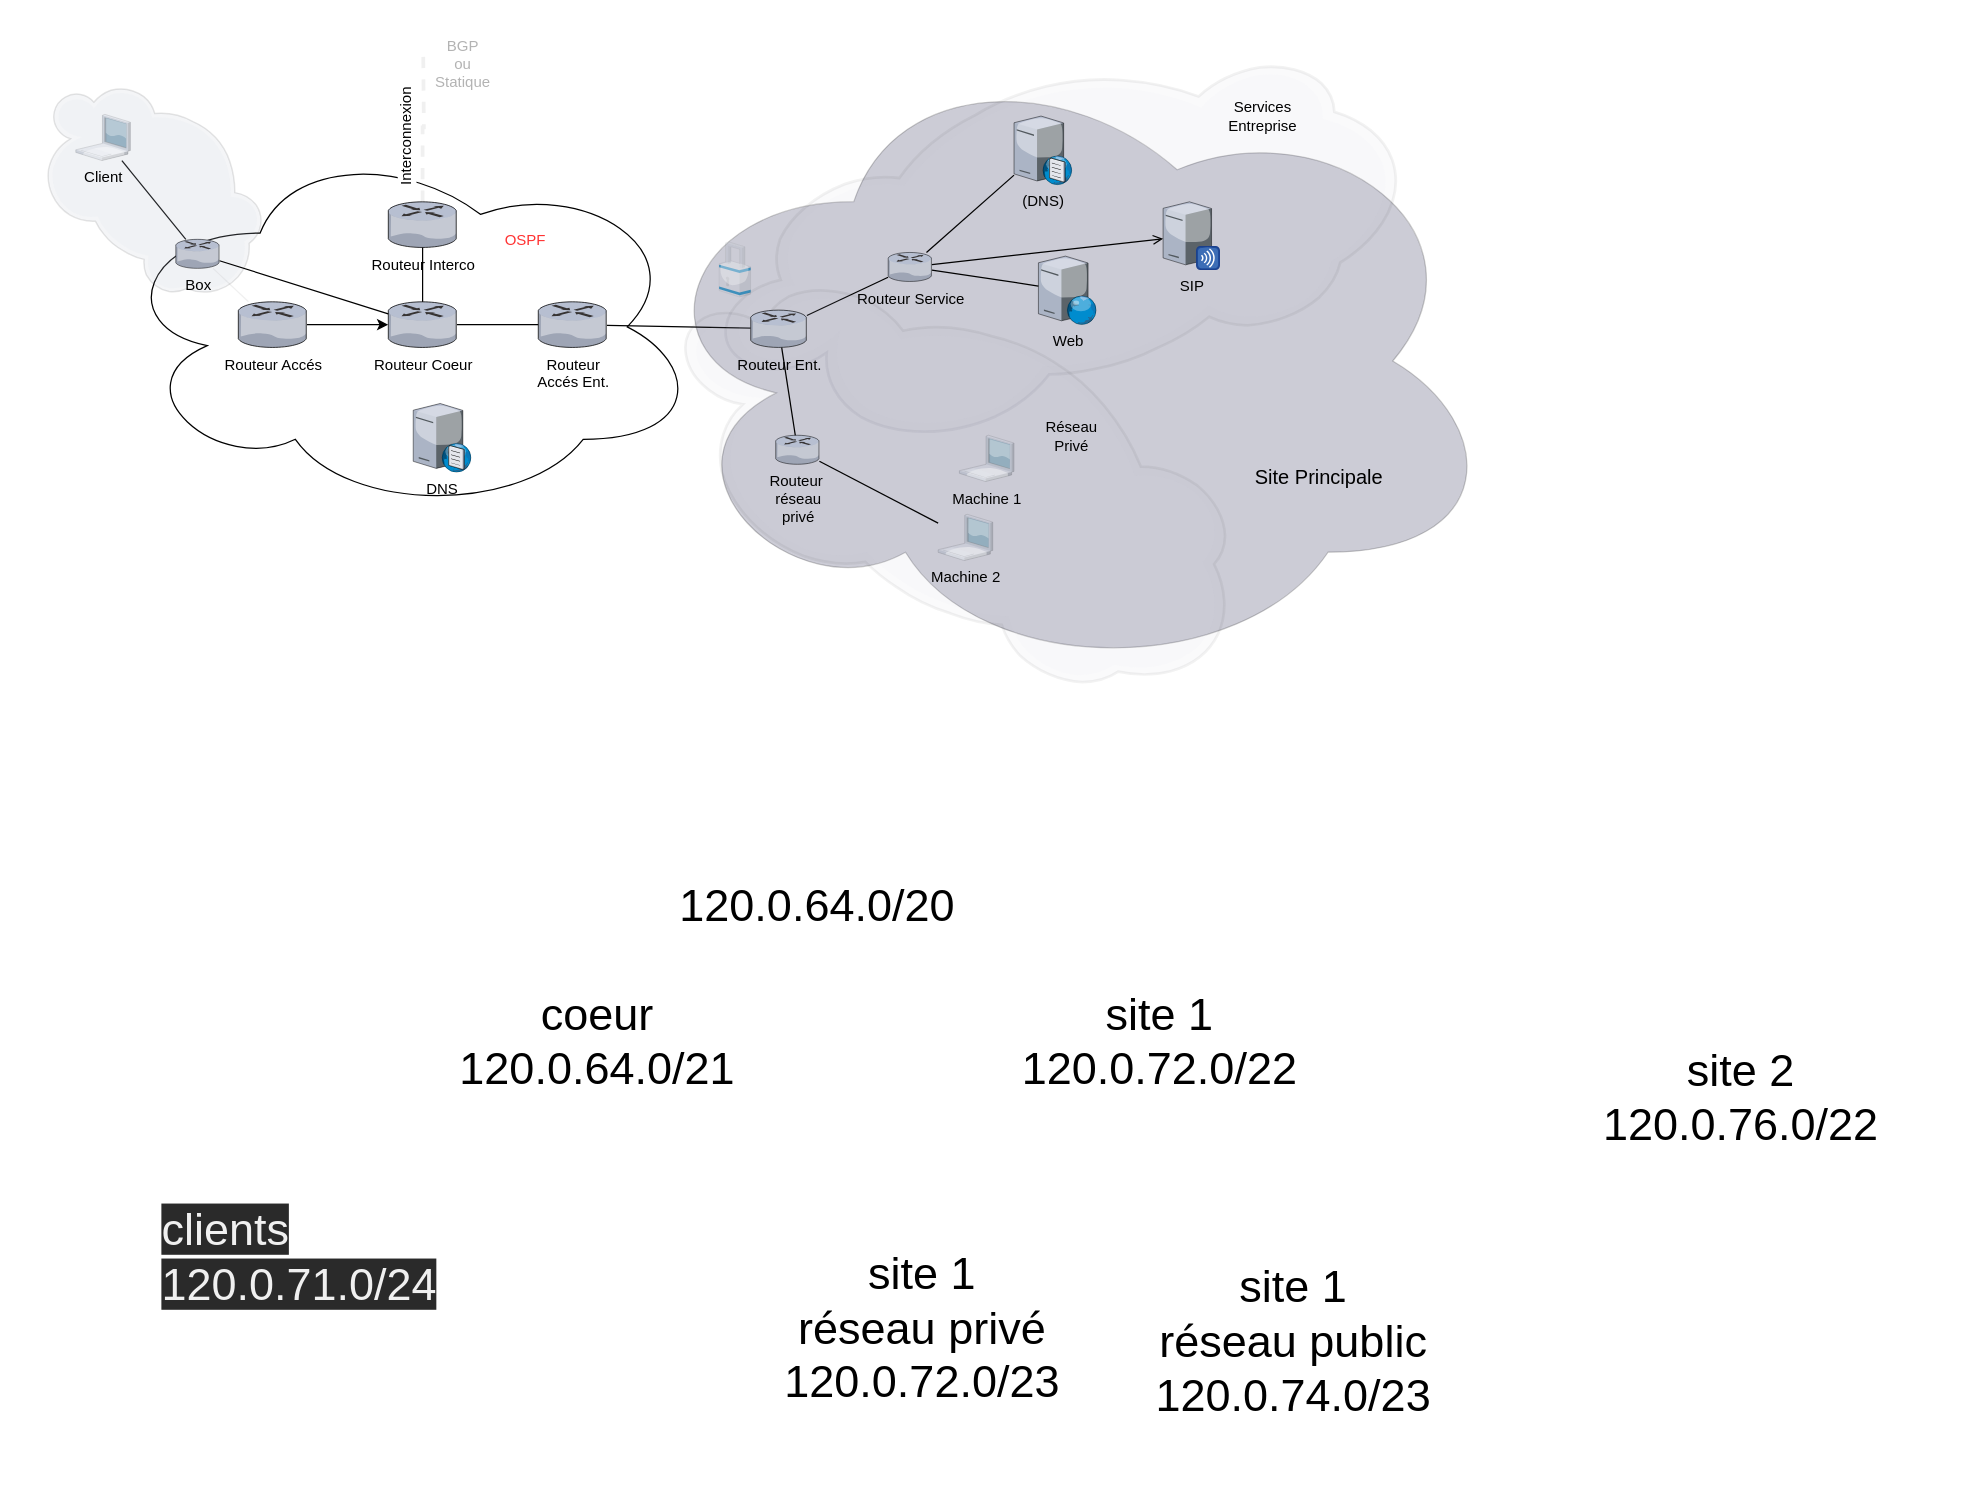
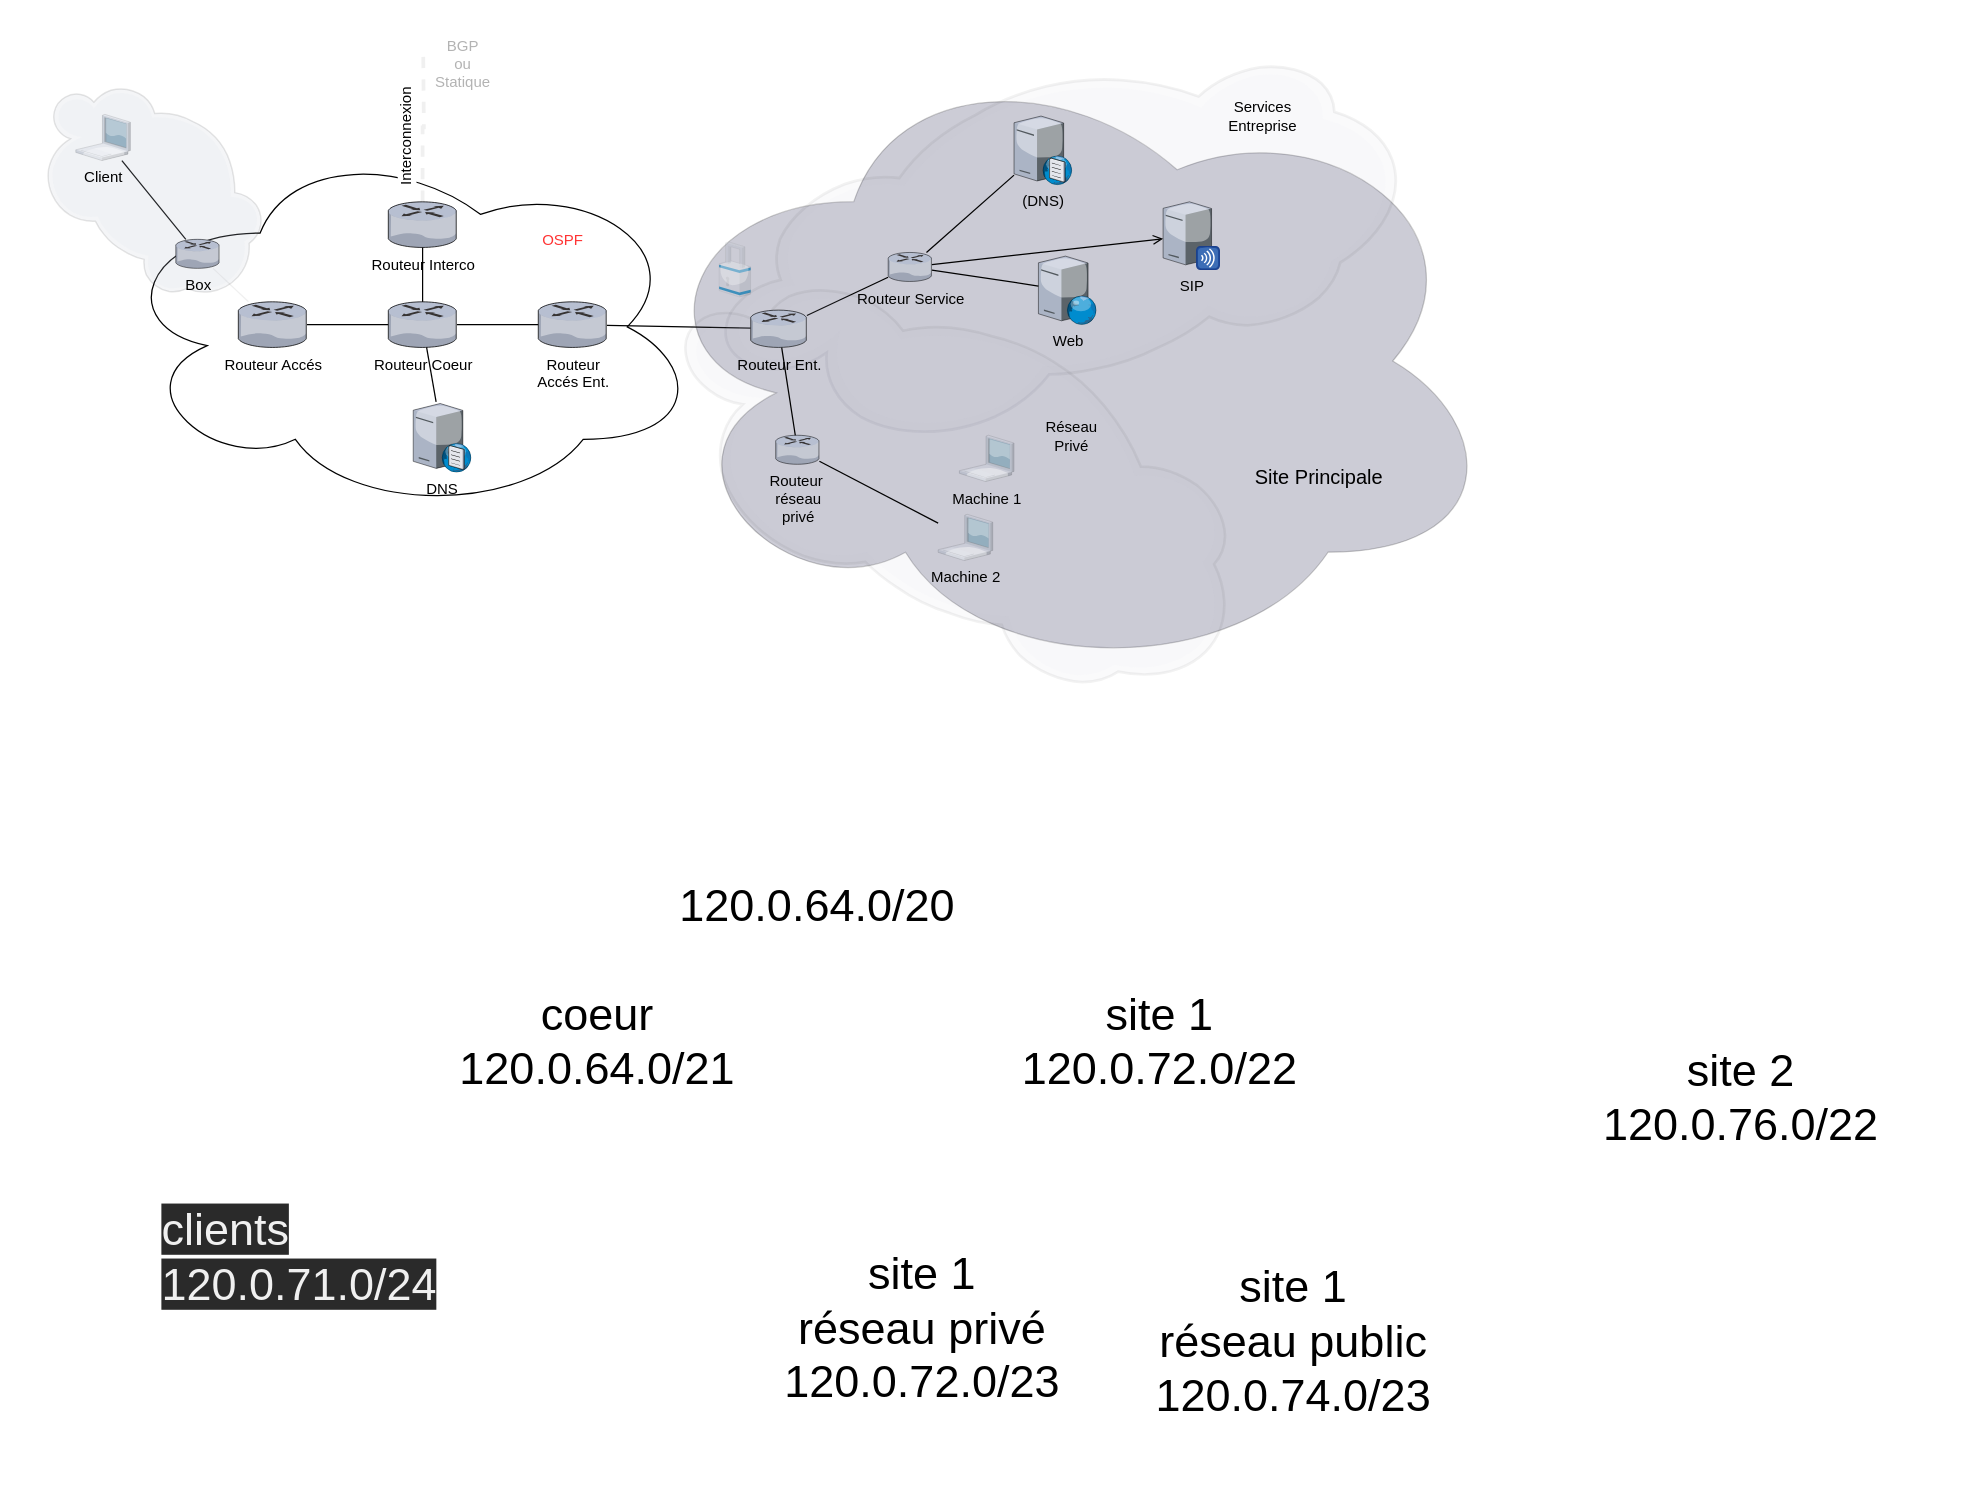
node "OSPF": moved (526, 240) -> (563, 240)
edge "Box" -- "Routeur Coeur": now "DNS" -- "Routeur Coeur"
edge "Routeur Accés" -> "Routeur Coeur": arrowhead classic -> none
